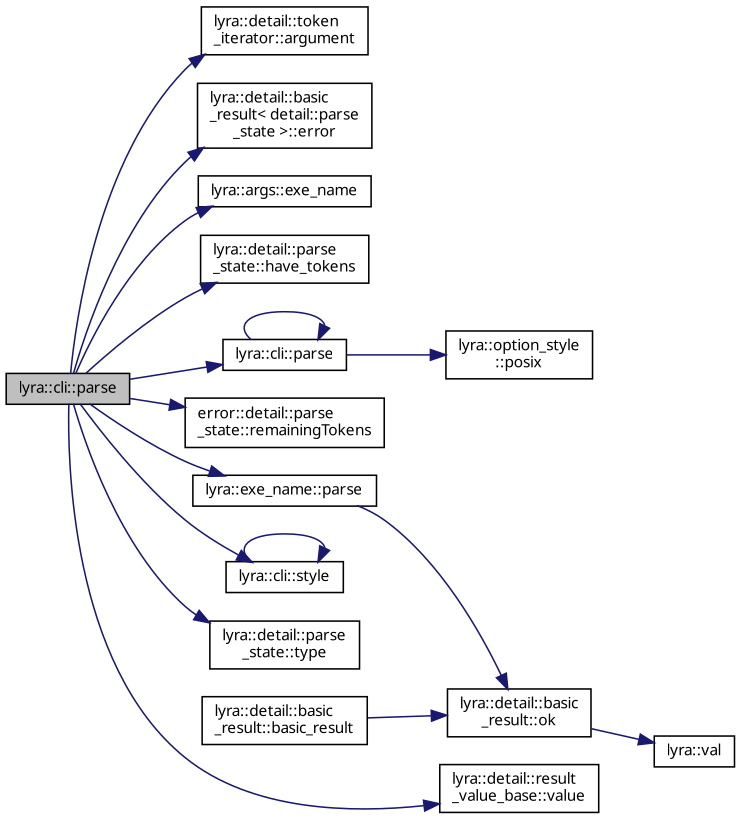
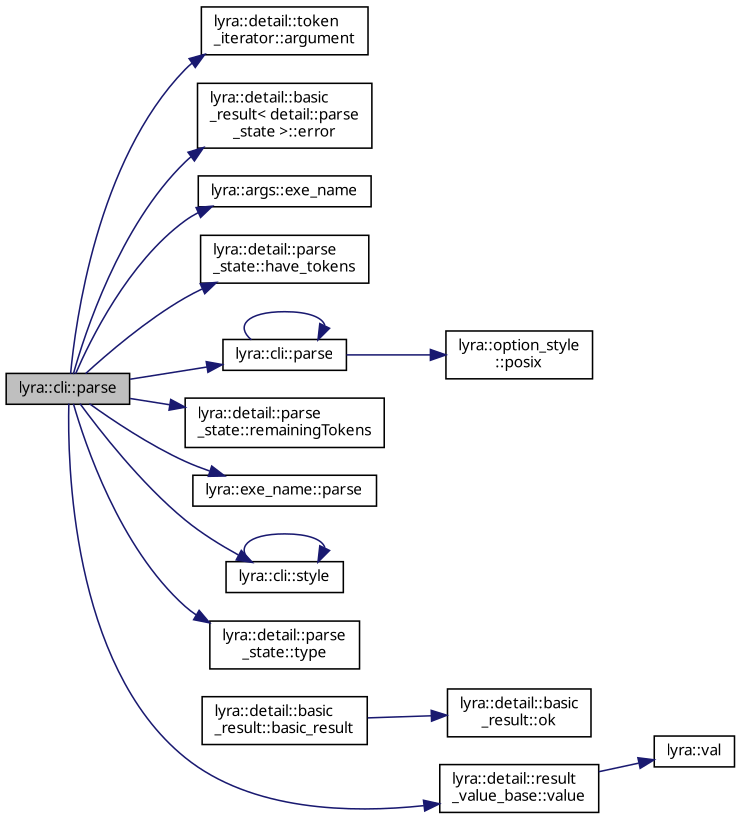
node "error::detail::parse _state::remainingTokens": label "error::detail::parse _state::remainingTokens" -> "lyra::detail::parse _state::remainingTokens"
edge "lyra::exe_name::parse" -> "lyra::detail::basic _result::ok": removed
edge "lyra::detail::basic _result::ok" -> "lyra::val": now "lyra::detail::result _value_base::value" -> "lyra::val"
